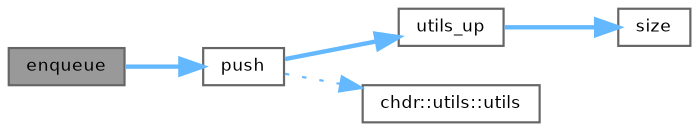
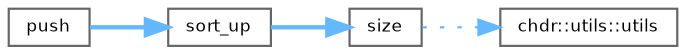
node "utils_up": label "utils_up" -> "sort_up"
node "enqueue": removed
edge "push" -> "chdr::utils::utils": now "size" -> "chdr::utils::utils"
